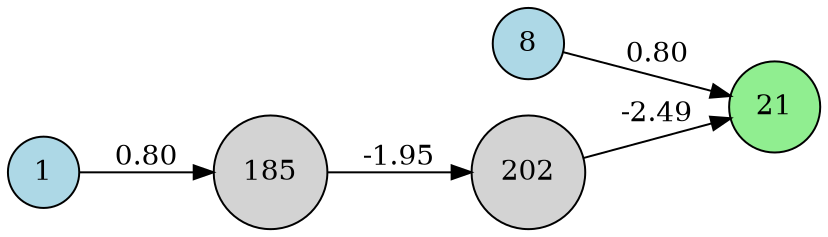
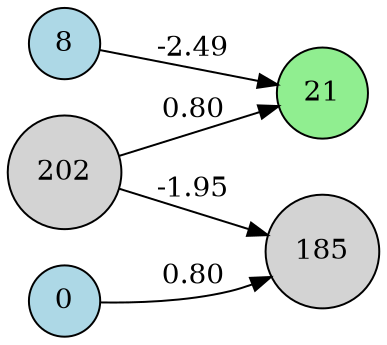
edge "8" -> "21": label "0.80" -> "-2.49"
edge "202" -> "21": label "-2.49" -> "0.80"
node "1": label "1" -> "0"
edge "185" -> "202": reversed
